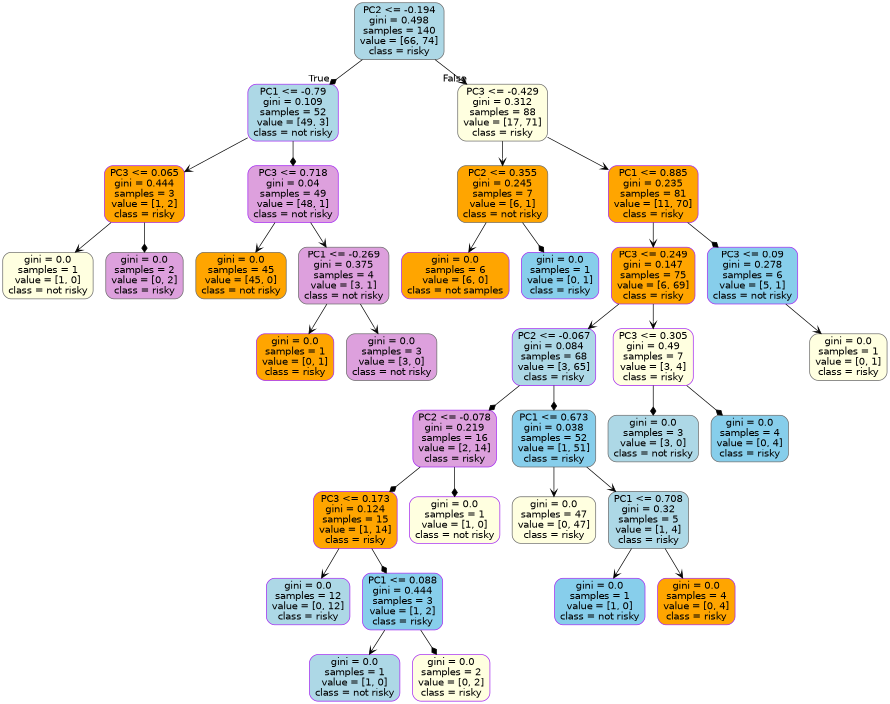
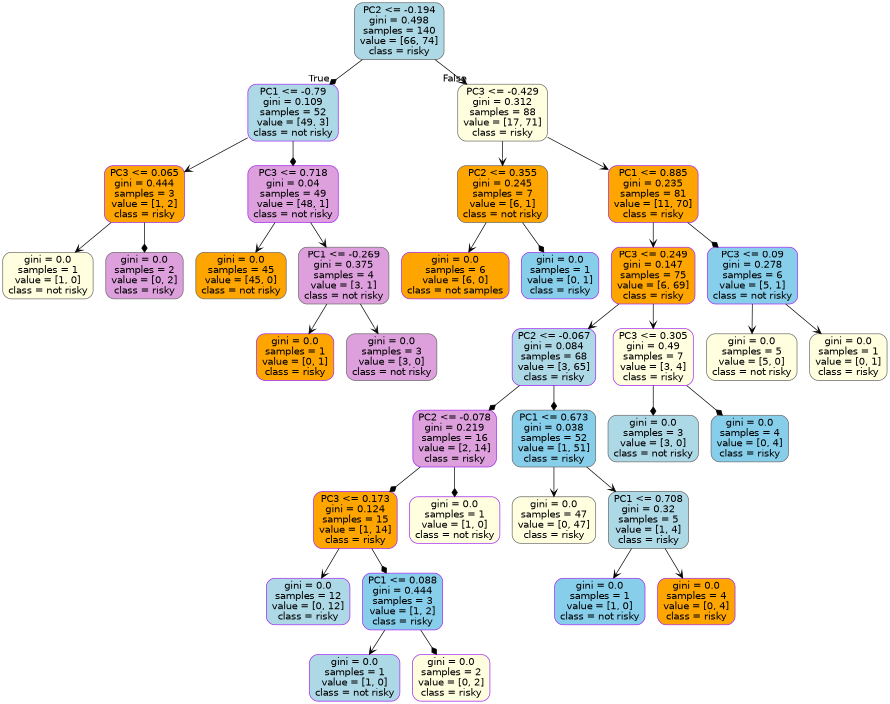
node "gini = 0.0 samples = 5 value = [5, 0] class = not risky": added
